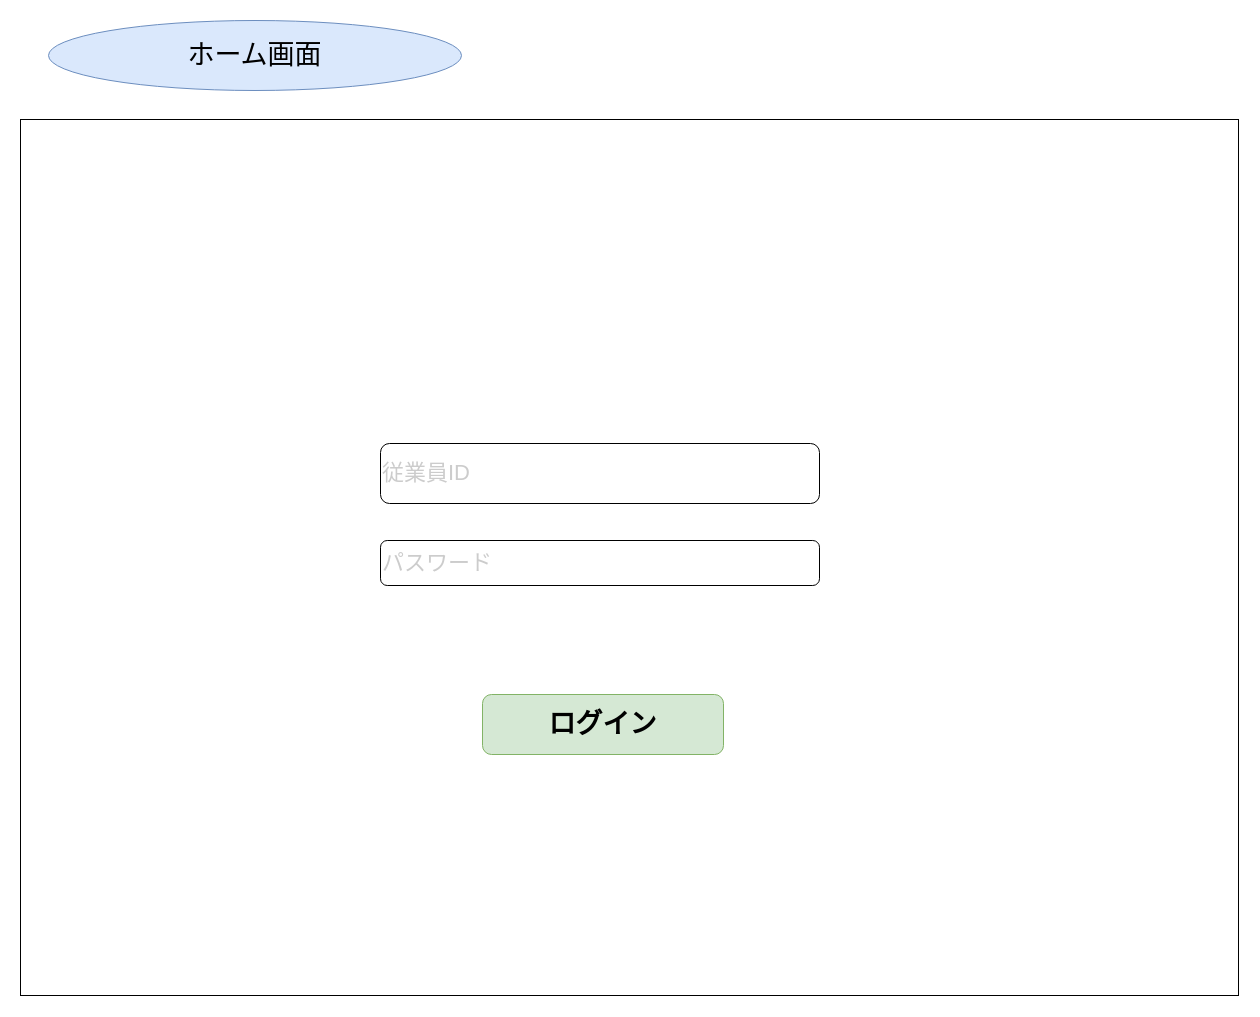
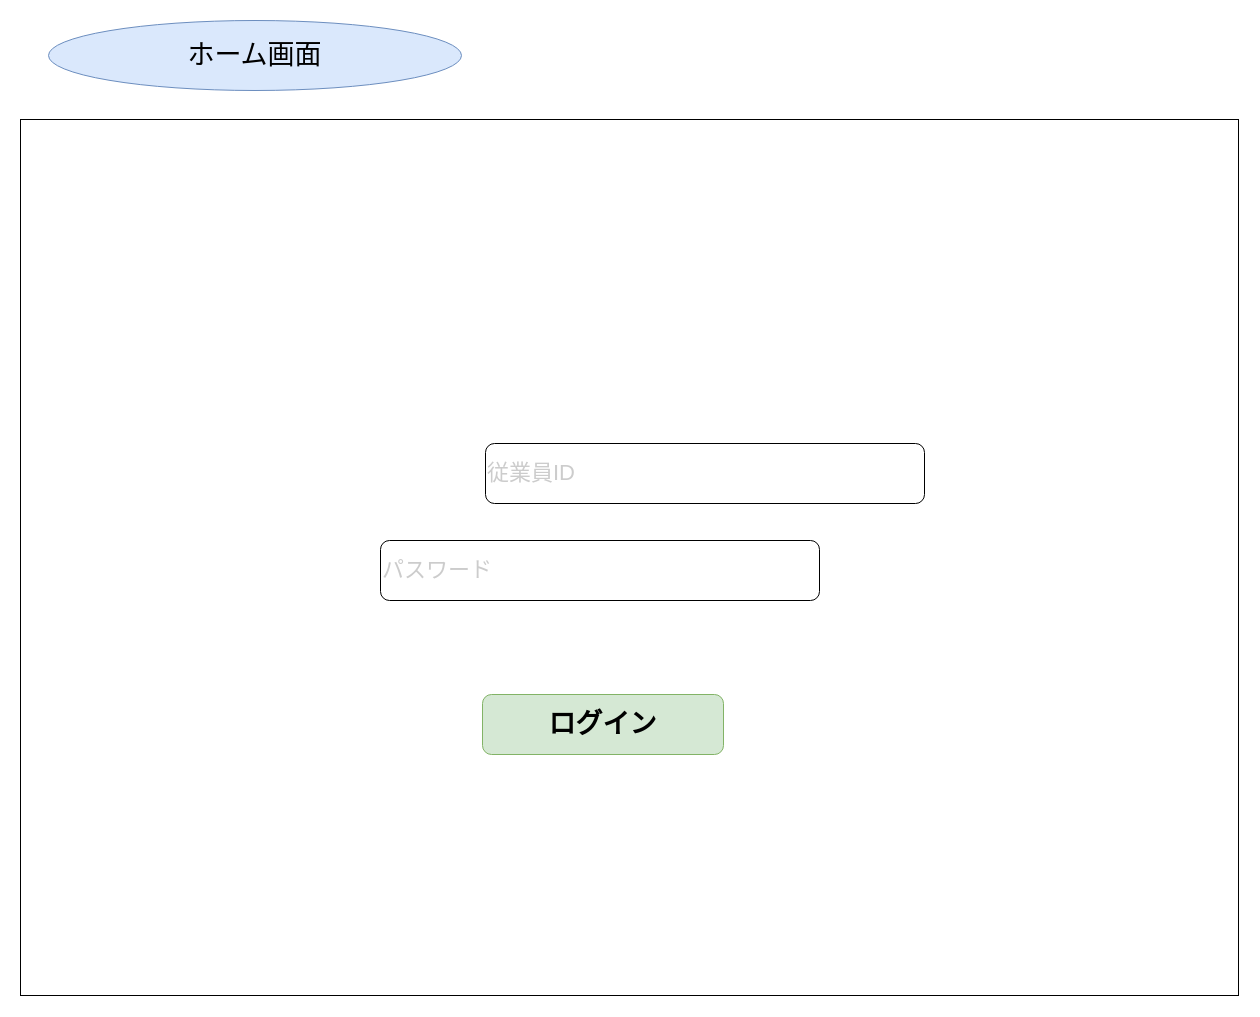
node "従業員ID": moved (600, 474) -> (705, 474)
node "パスワード": size 439x45 -> 439x60
